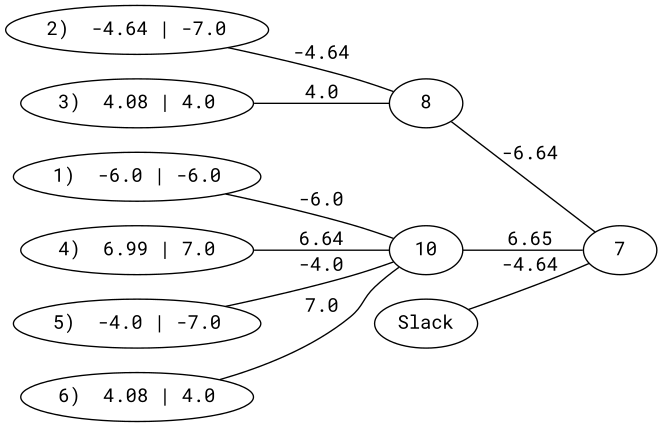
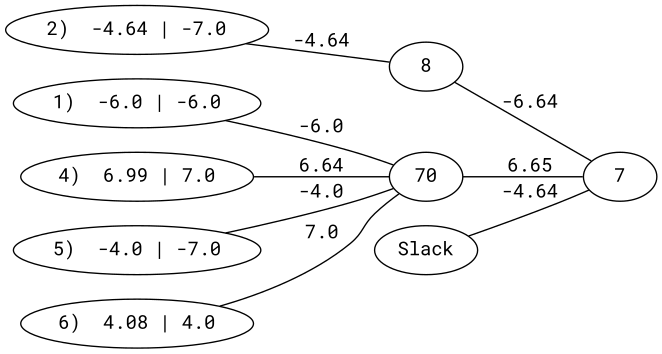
node "3)  4.08 | 4.0": removed
node "10": label "10" -> "70"
